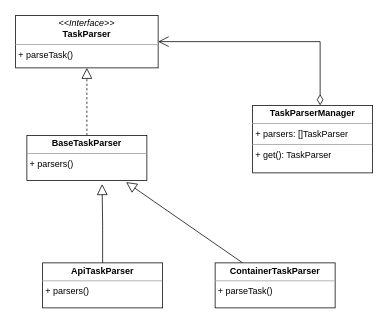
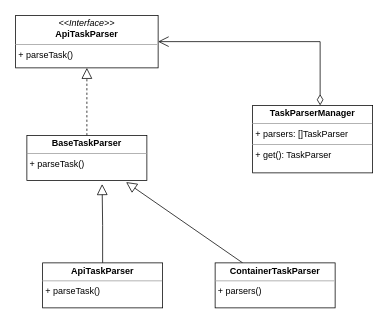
node "<<Interface>> TaskParser + parseTask()": label "<<Interface>> TaskParser + parseTask()" -> "<<Interface>> ApiTaskParser + parseTask()"
node "BaseTaskParser + parsers()": label "BaseTaskParser + parsers()" -> "BaseTaskParser + parseTask()"
node "ApiTaskParser + parsers()": label "ApiTaskParser + parsers()" -> "ApiTaskParser + parseTask()"
node "ContainerTaskParser + parseTask()": label "ContainerTaskParser + parseTask()" -> "ContainerTaskParser + parsers()"
